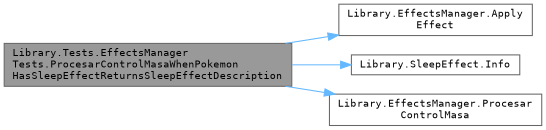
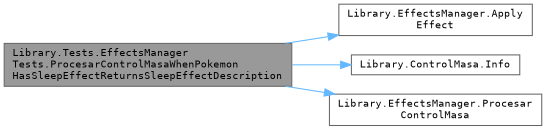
node "Library.SleepEffect.Info": label "Library.SleepEffect.Info" -> "Library.ControlMasa.Info"
